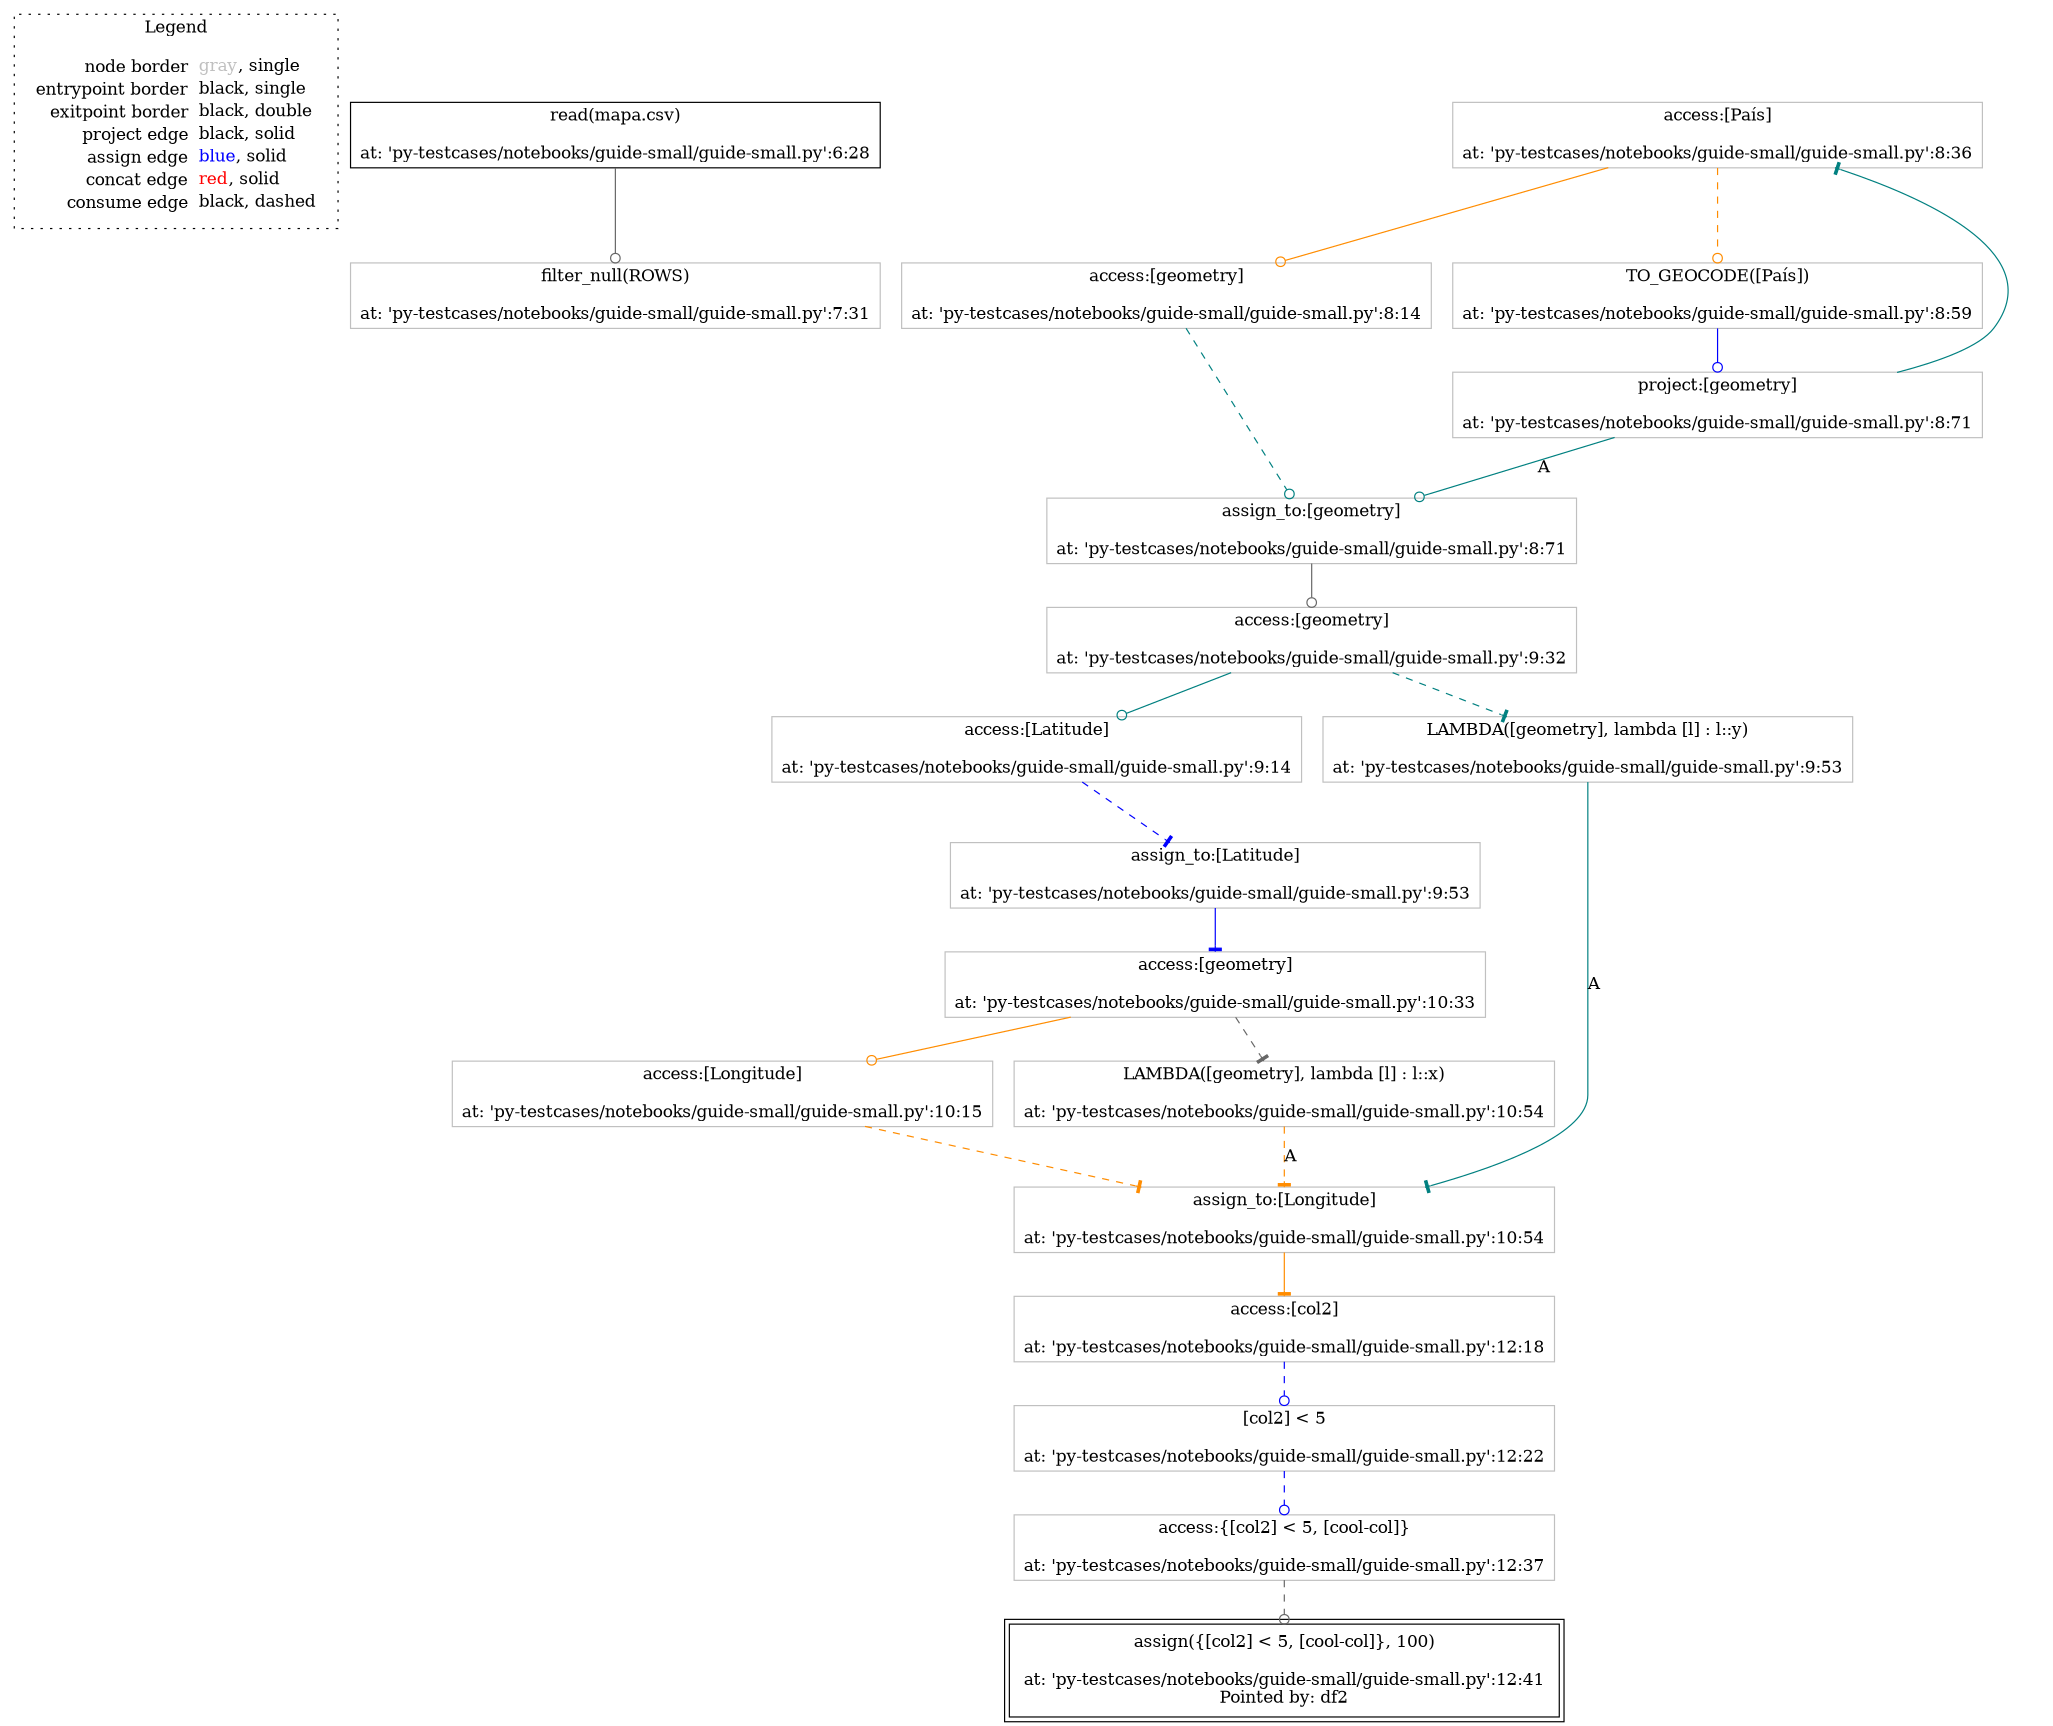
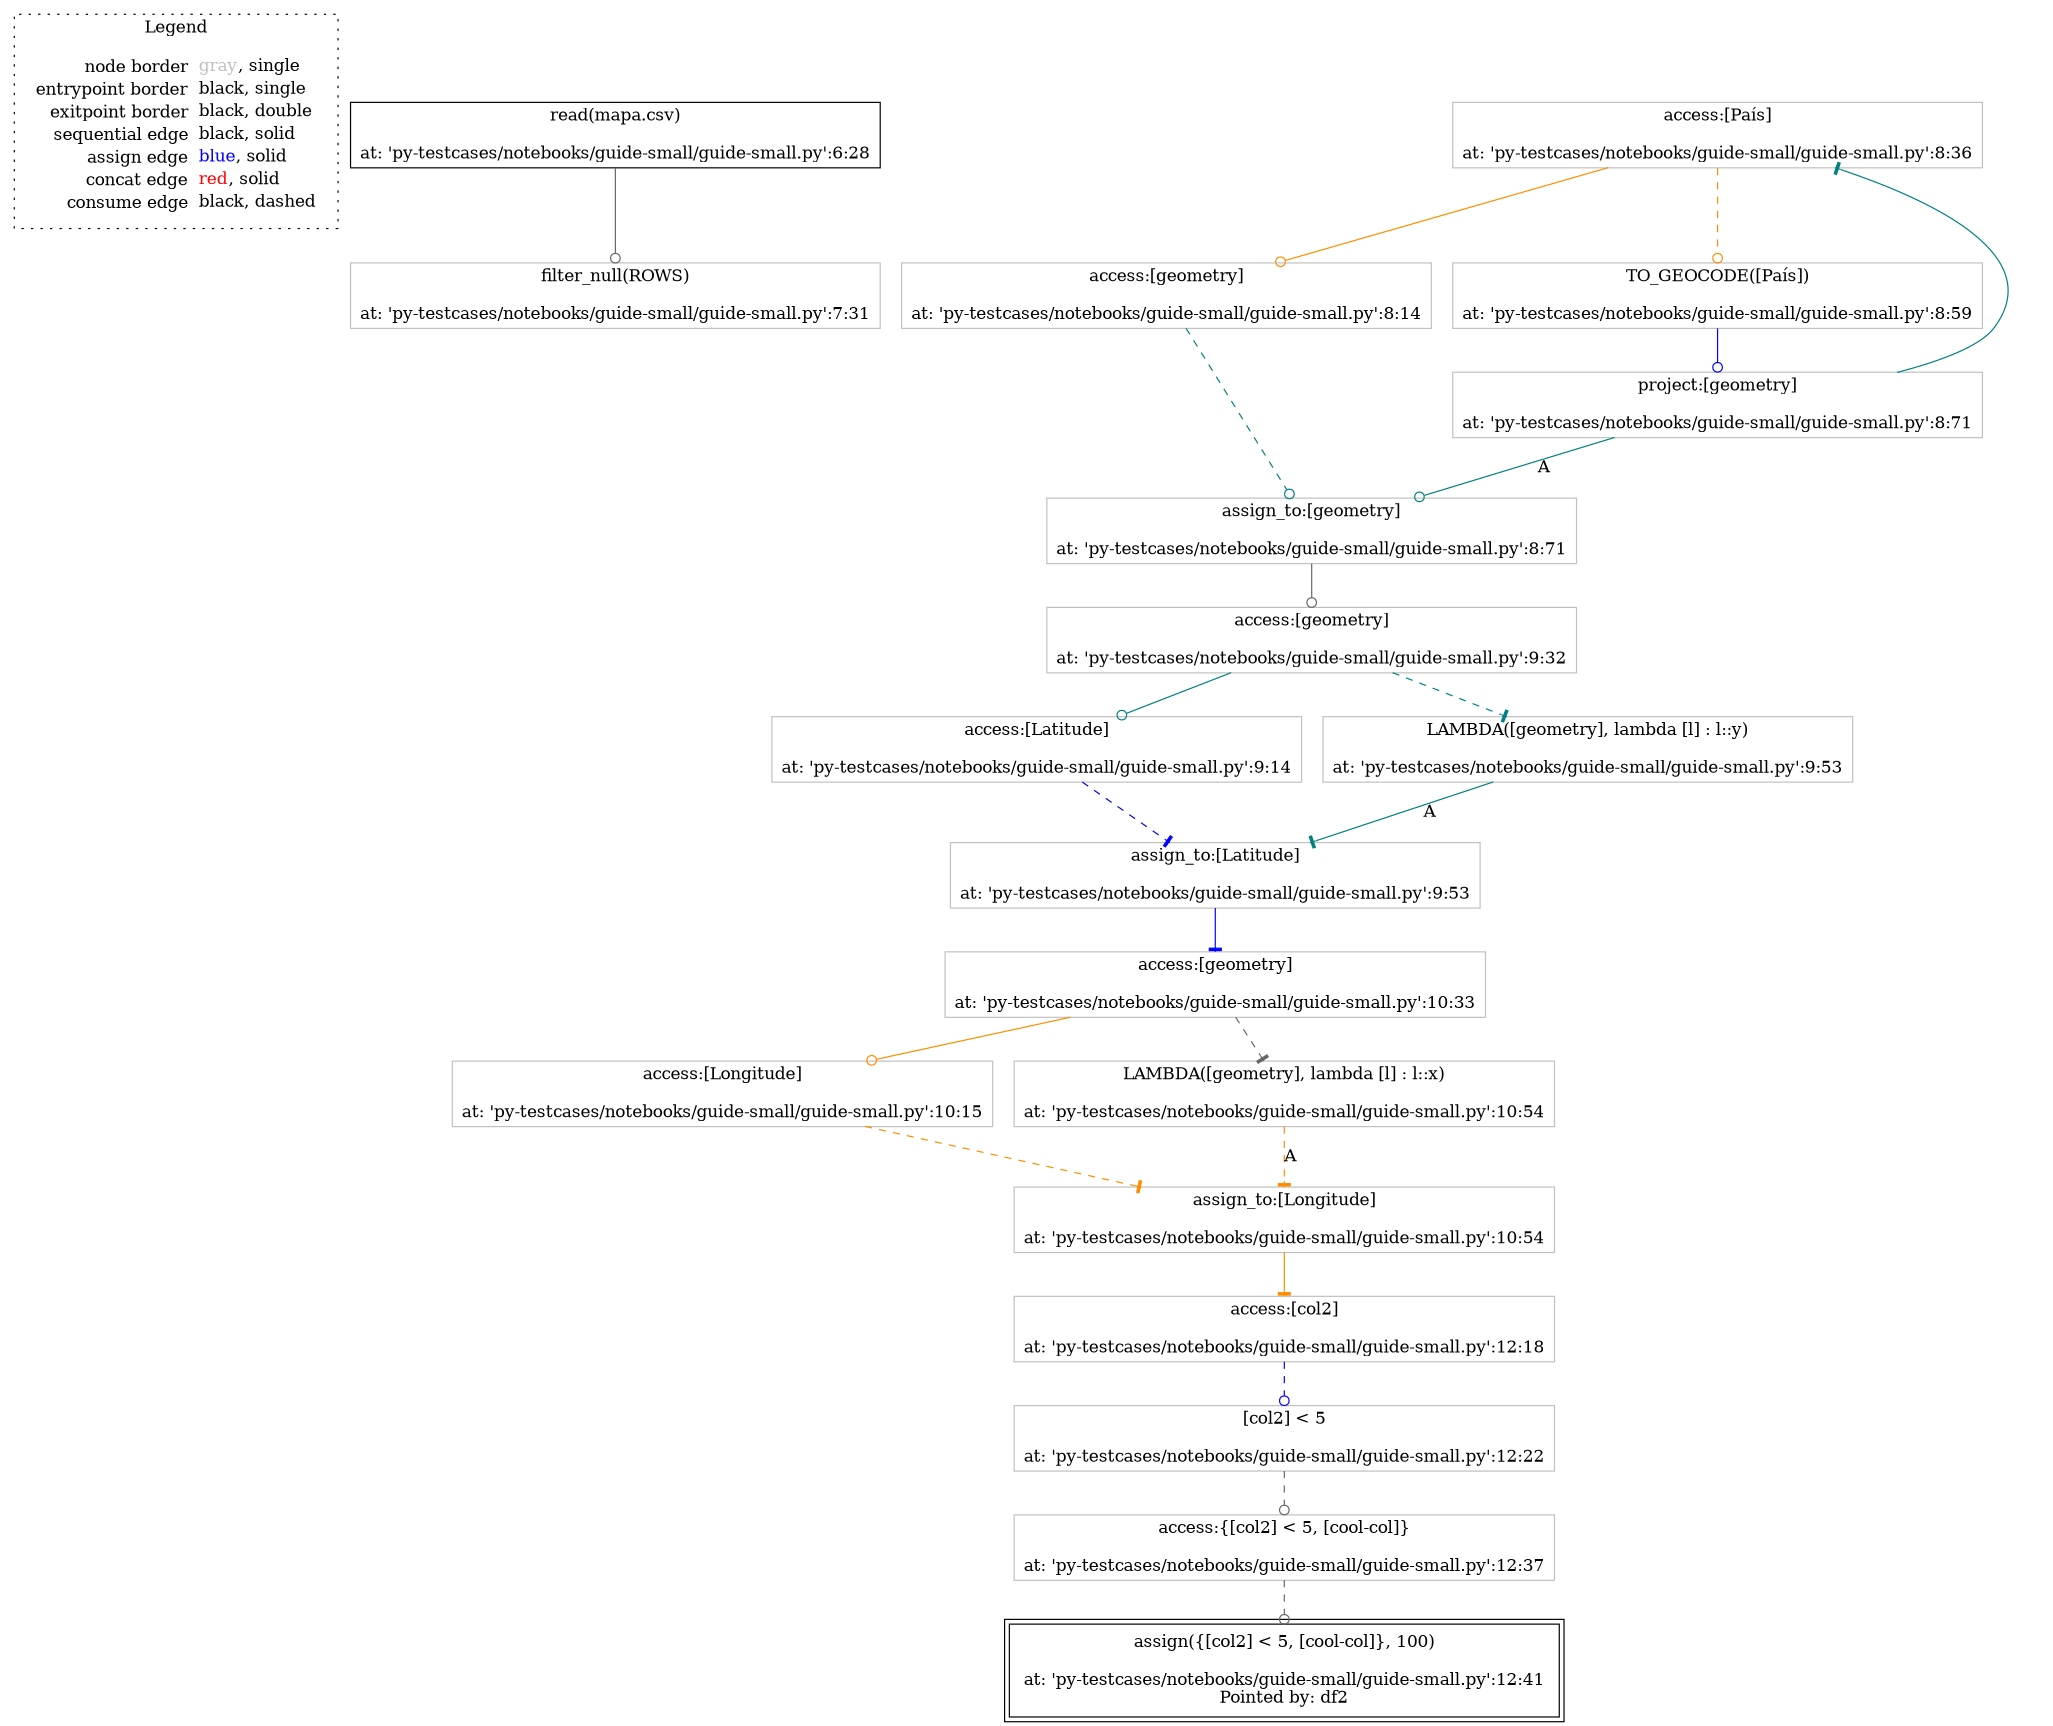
node "node border": text "project edge" -> "sequential edge"
edge "LAMBDA([geometry], lambda [l] : l::y)" -> "assign_to:[Longitude]": now "LAMBDA([geometry], lambda [l] : l::y)" -> "assign_to:[Latitude]"
edge "[col2] < 5" -> "access:{[col2] < 5, [cool-col]}": color blue -> gray40
